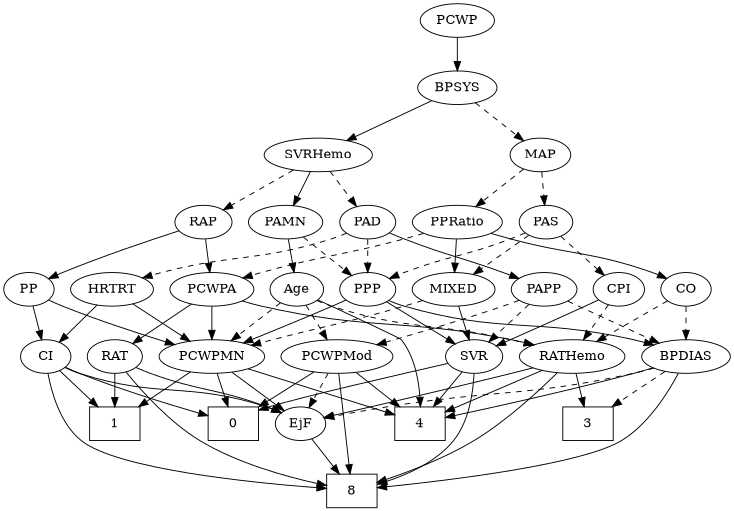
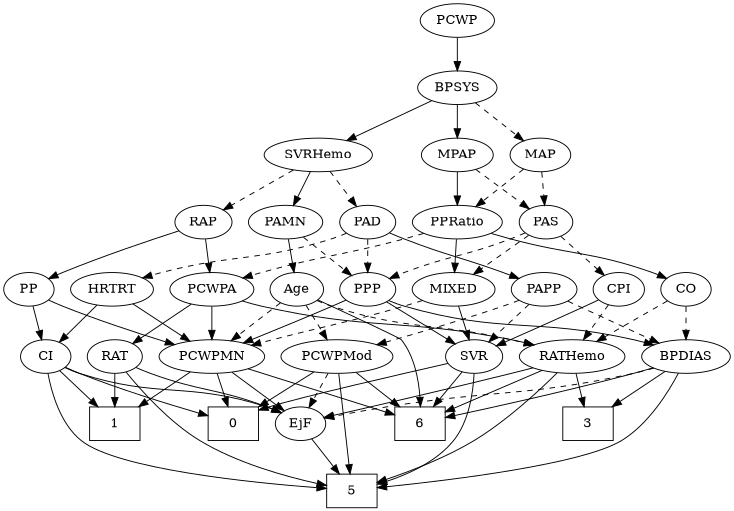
node "MPAP": added
edge "BPDIAS" -> "3": style dashed -> solid
node "4": label "4" -> "6"
node "8": label "8" -> "5"
